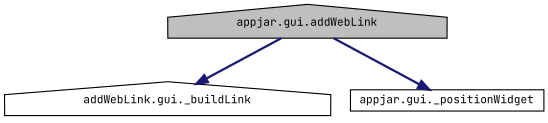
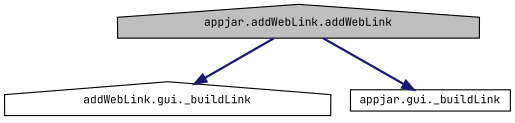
node "appjar.gui.addWebLink": label "appjar.gui.addWebLink" -> "appjar.addWebLink.addWebLink"
node "appjar.gui._positionWidget": label "appjar.gui._positionWidget" -> "appjar.gui._buildLink"
